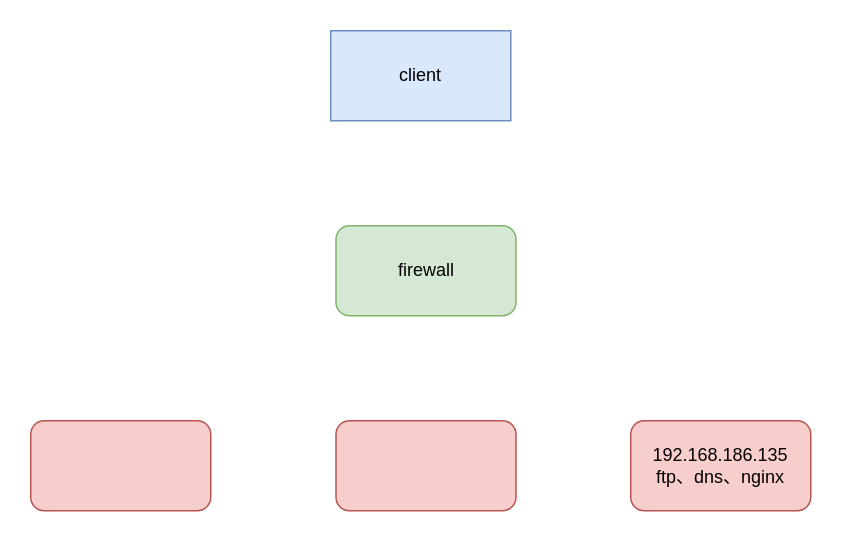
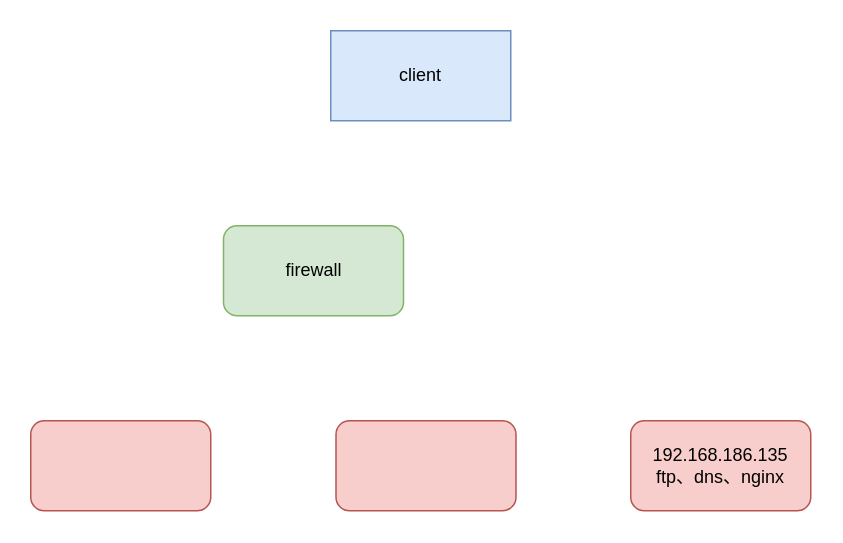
node "firewall": moved (426, 271) -> (314, 271)
